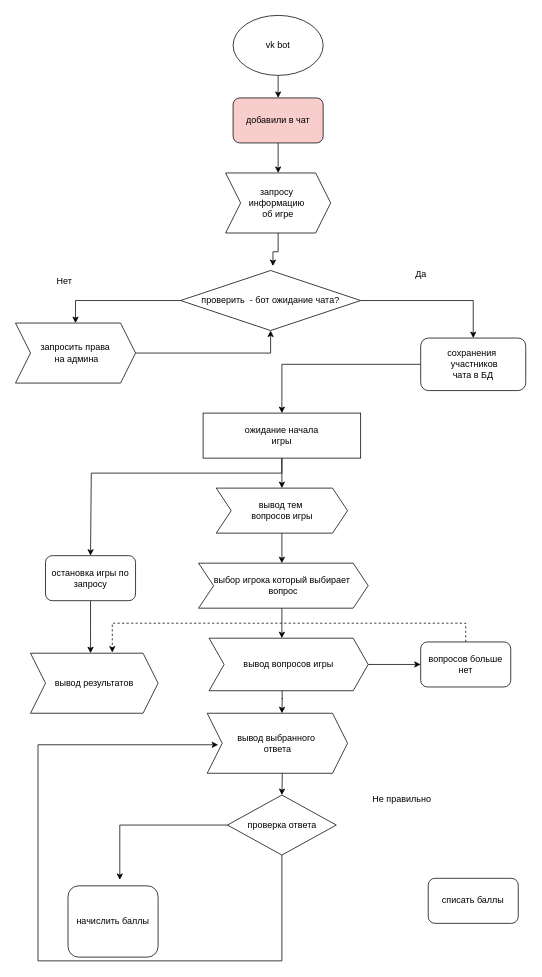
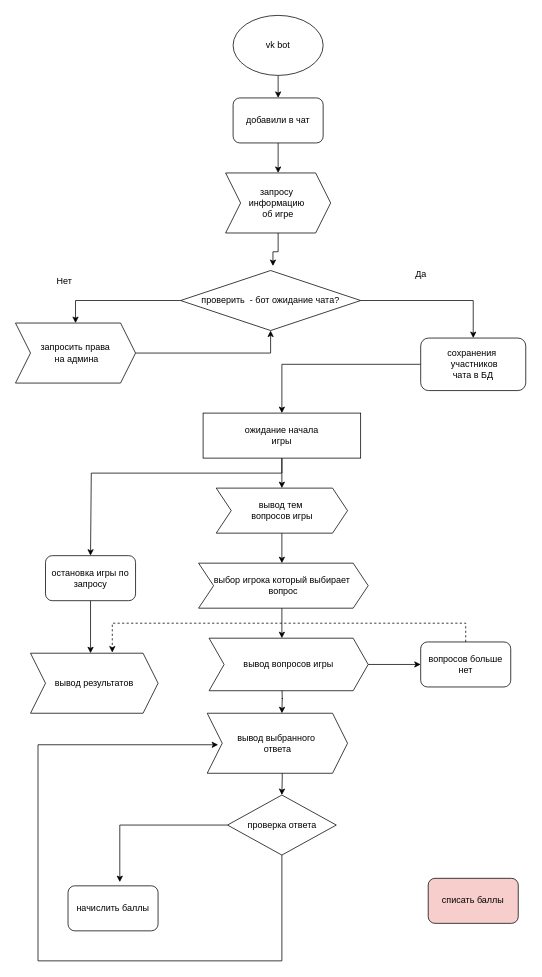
node "добавили в чат": fillcolor #f8cecc -> #ffffff
node "Не правильно": removed
node "списать баллы": fillcolor #ffffff -> #f8cecc
node "начислить баллы": size 90x71 -> 90x45
